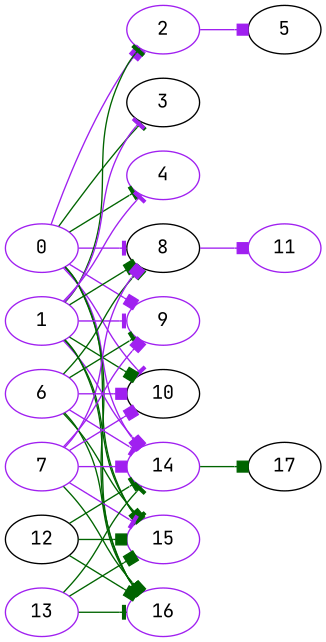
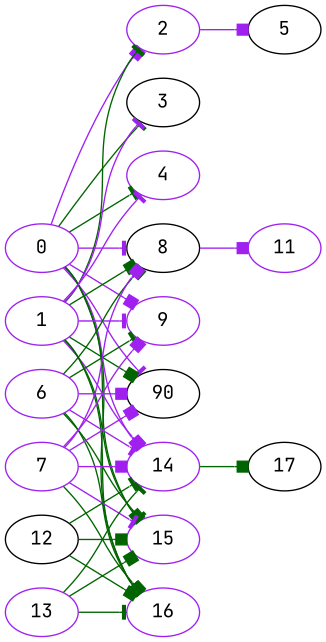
node "10": label "10" -> "90"
